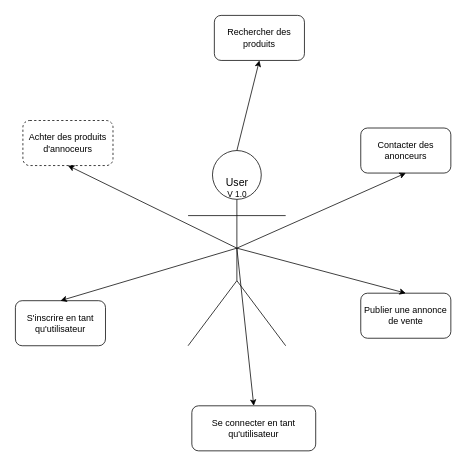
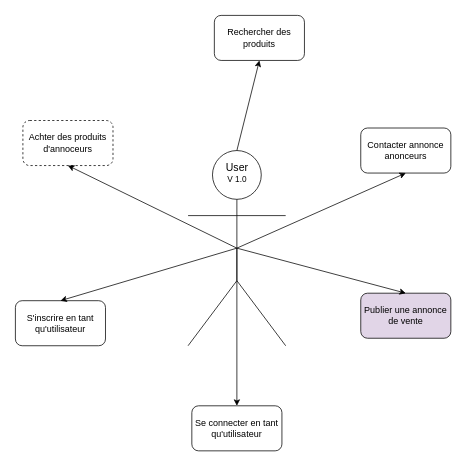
node "Contacter des anonceurs": label "Contacter des anonceurs" -> "Contacter annonce anonceurs"
node "User V 1.0": moved (237, 188) -> (237, 173)
node "Publier une annonce de vente": fillcolor #ffffff -> #e1d5e7
node "Se connecter en tant qu'utilisateur": size 124x45 -> 90x45
